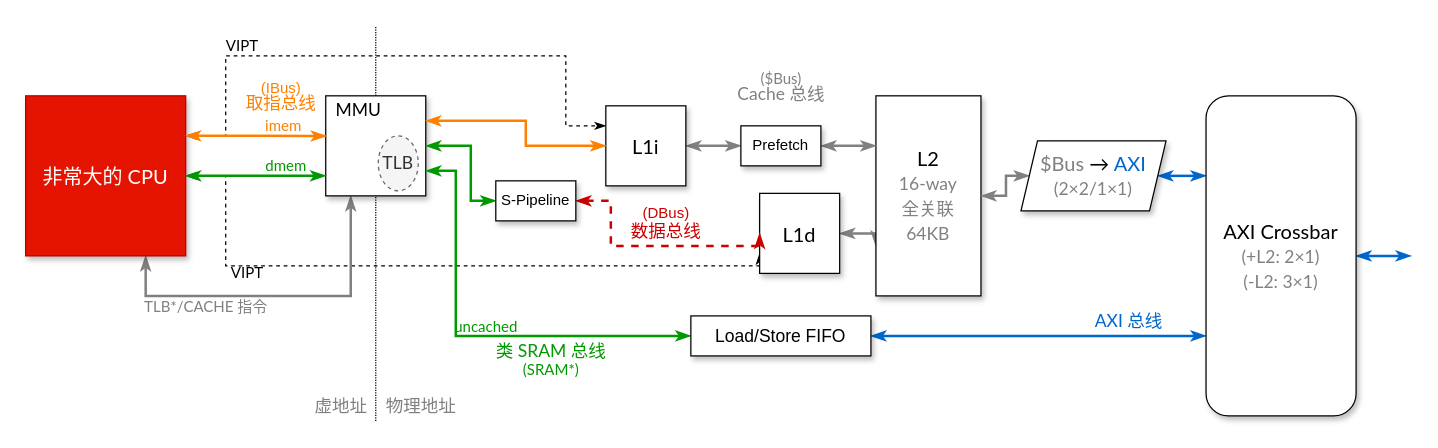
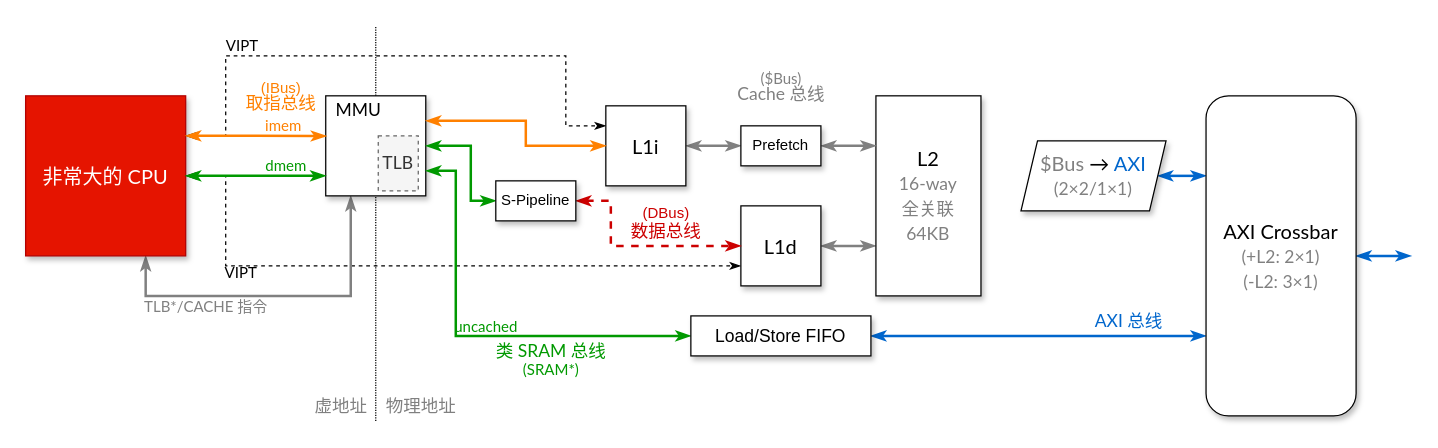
node "TLB": shape ellipse -> rectangle
edge "$Bus → AXI (2×2/1×1)" -- "L2 16-way 全关联 64KB": removed
node "L1d": moved (799, 233) -> (781, 246)
